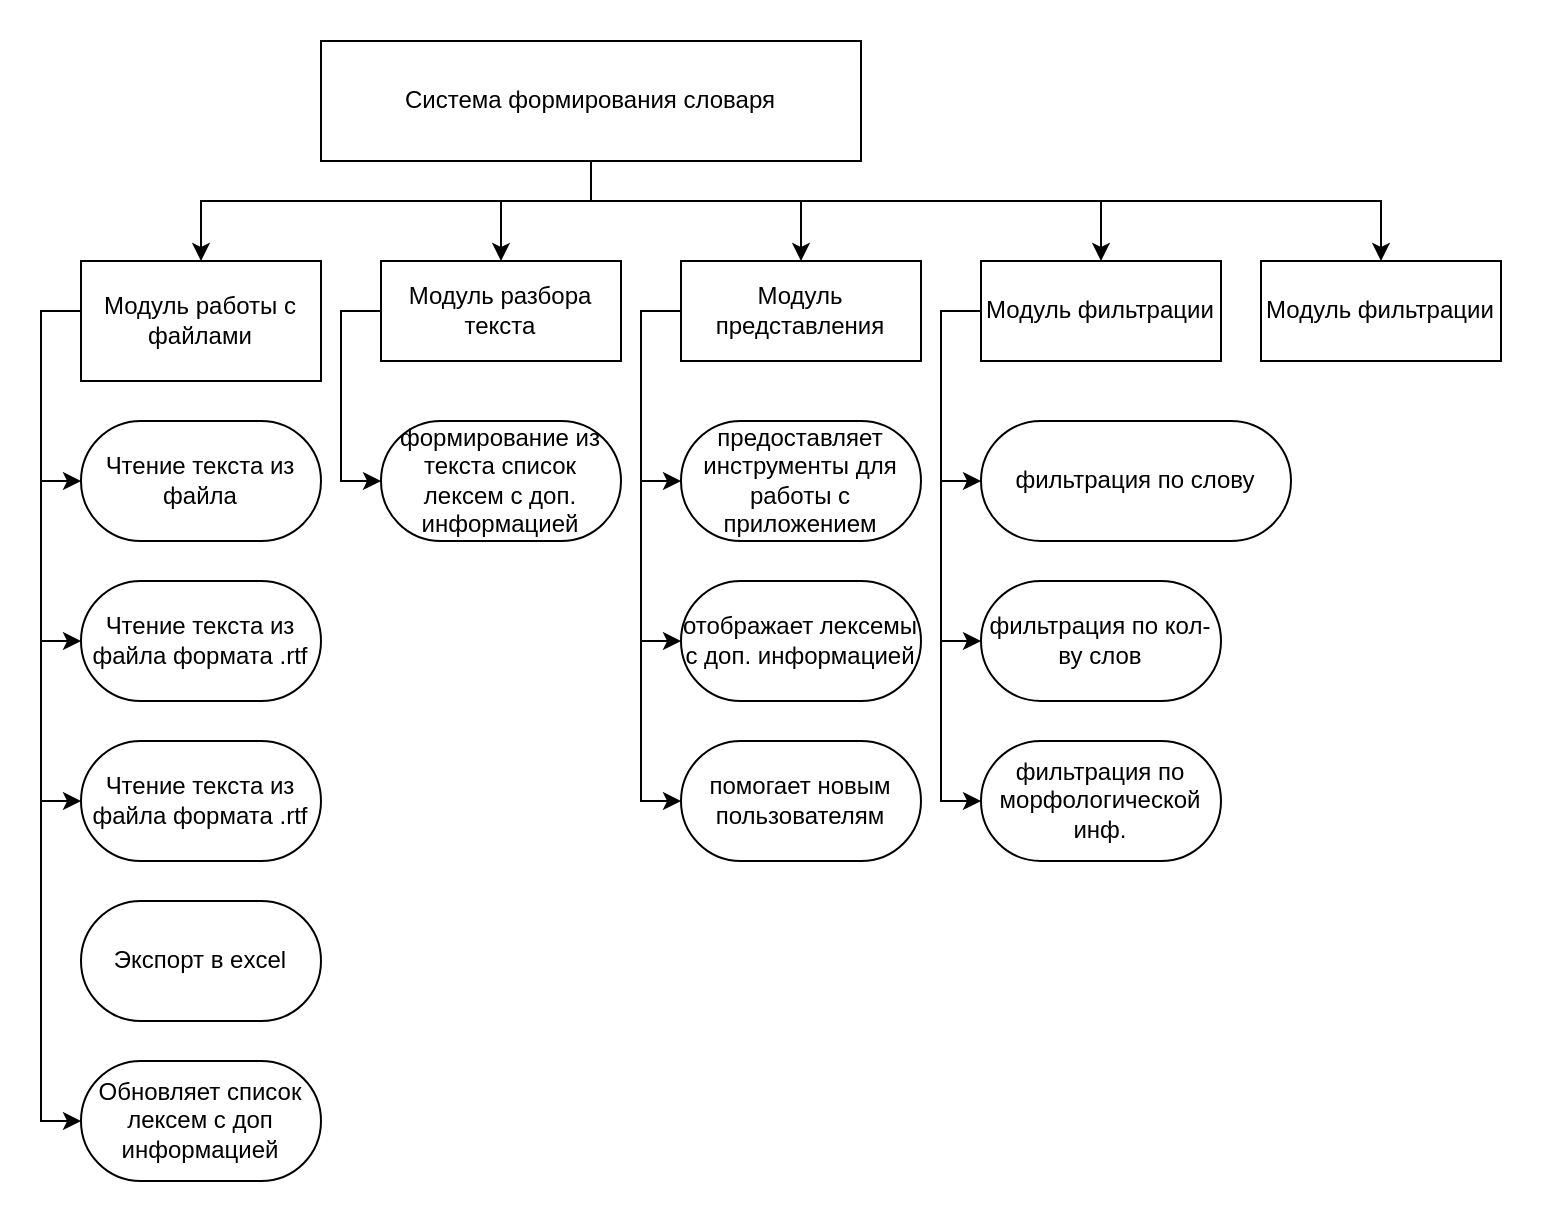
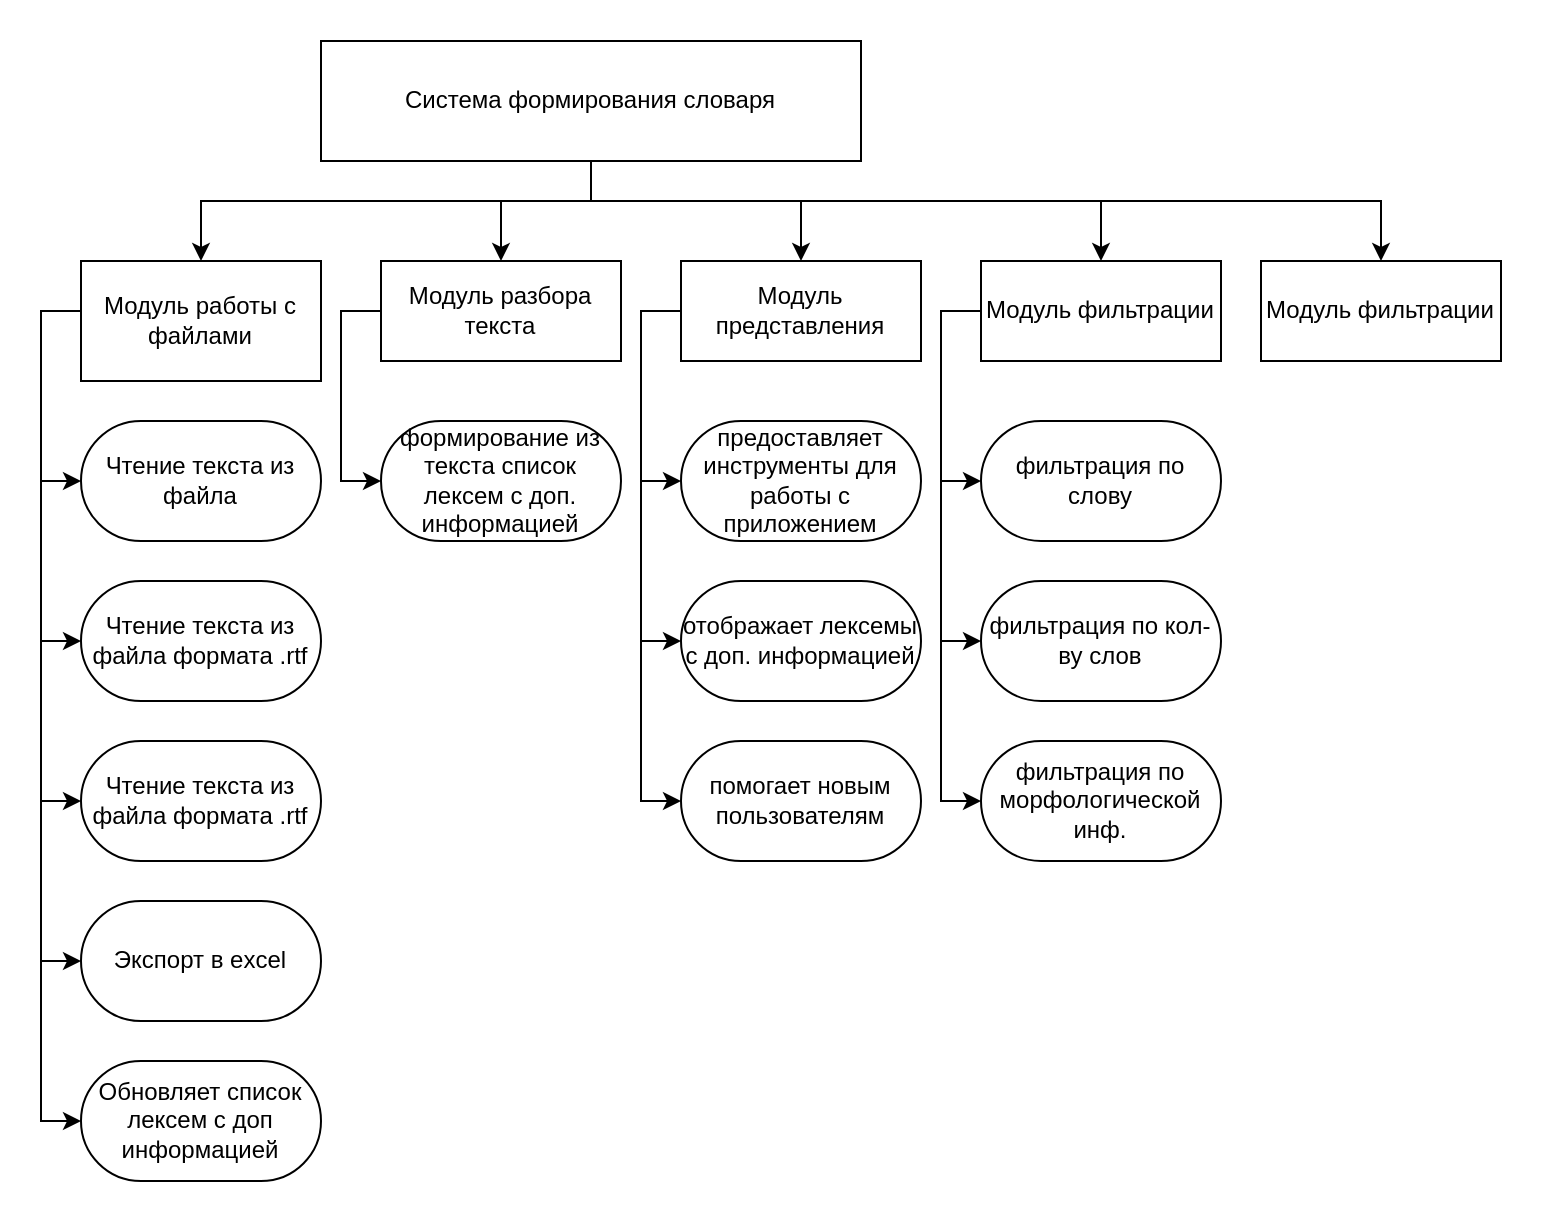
node "фильтрация по слову": size 310x120 -> 240x120
edge "Модуль работы с файлами" -> "Экспорт в excel": added
